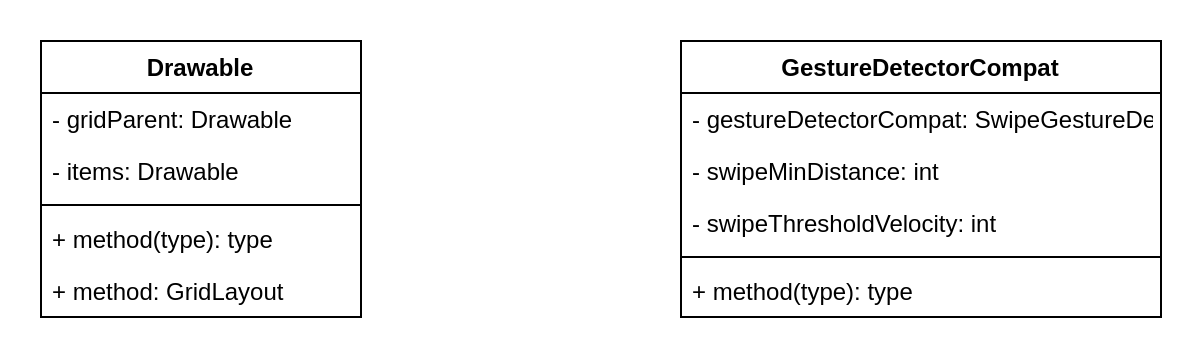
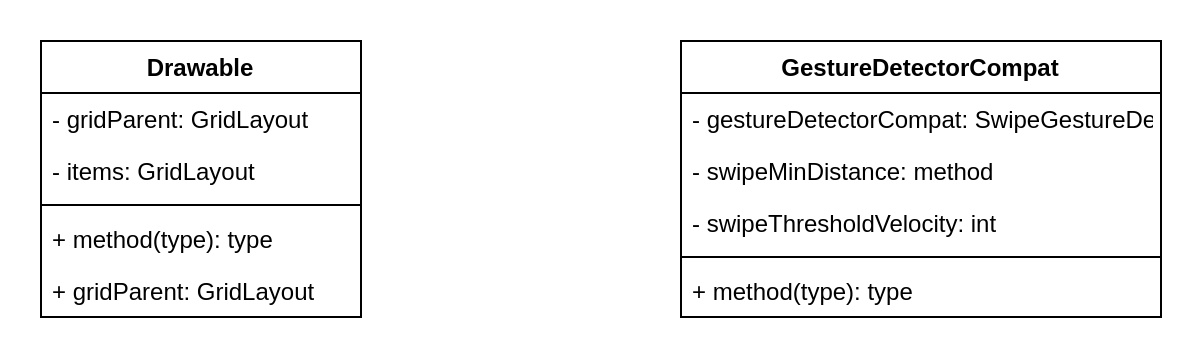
node "- gridParent: Drawable": label "- gridParent: Drawable" -> "- gridParent: GridLayout"
node "- items: Drawable": label "- items: Drawable" -> "- items: GridLayout"
node "- swipeMinDistance: int": label "- swipeMinDistance: int" -> "- swipeMinDistance: method"
node "+ method: GridLayout": label "+ method: GridLayout" -> "+ gridParent: GridLayout"
